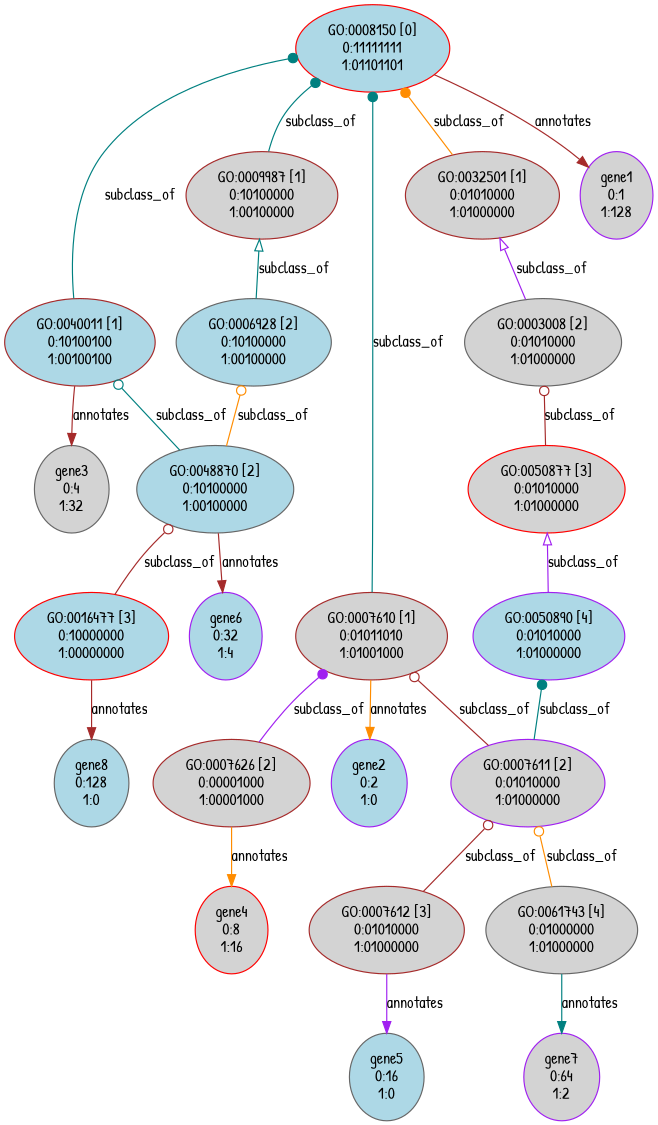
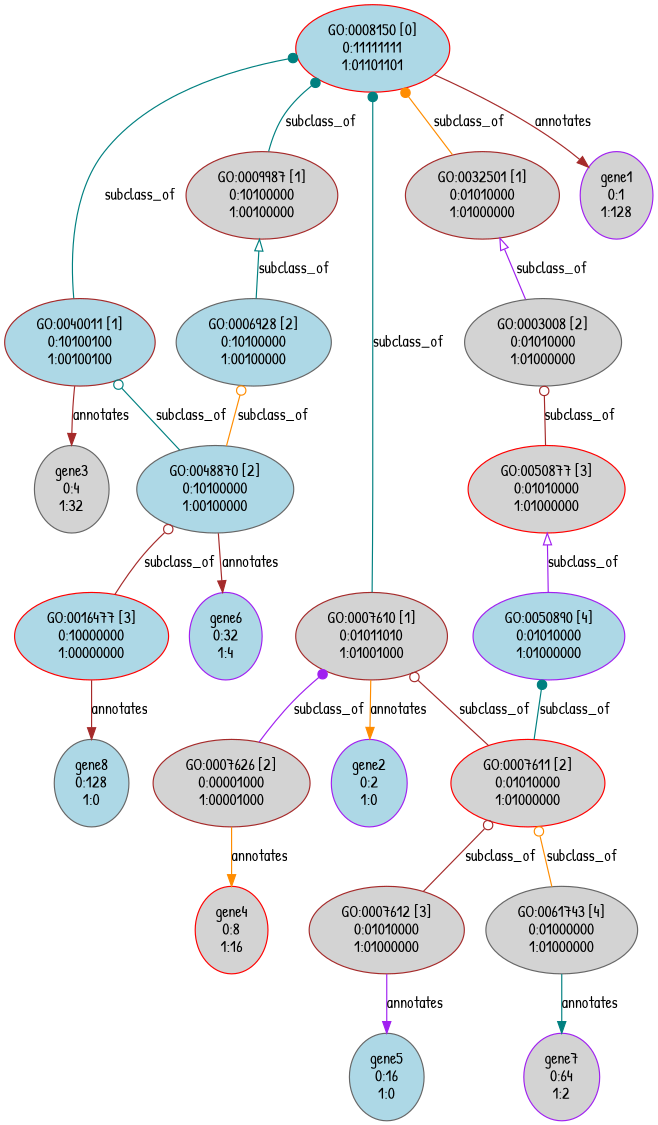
node "GO:0007611 [2] 0:01010000 1:01000000": color purple -> red
